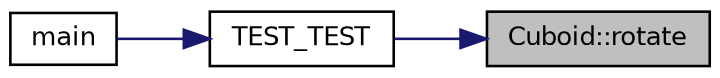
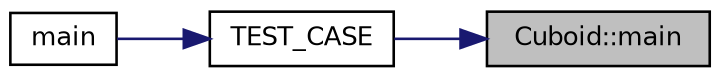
node "TEST_TEST": label "TEST_TEST" -> "TEST_CASE"
node "Cuboid::rotate": label "Cuboid::rotate" -> "Cuboid::main"
